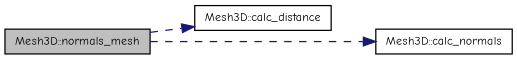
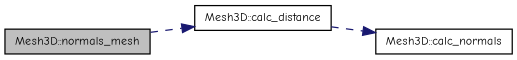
edge "Mesh3D::normals_mesh" -> "Mesh3D::calc_normals": now "Mesh3D::calc_distance" -> "Mesh3D::calc_normals"
